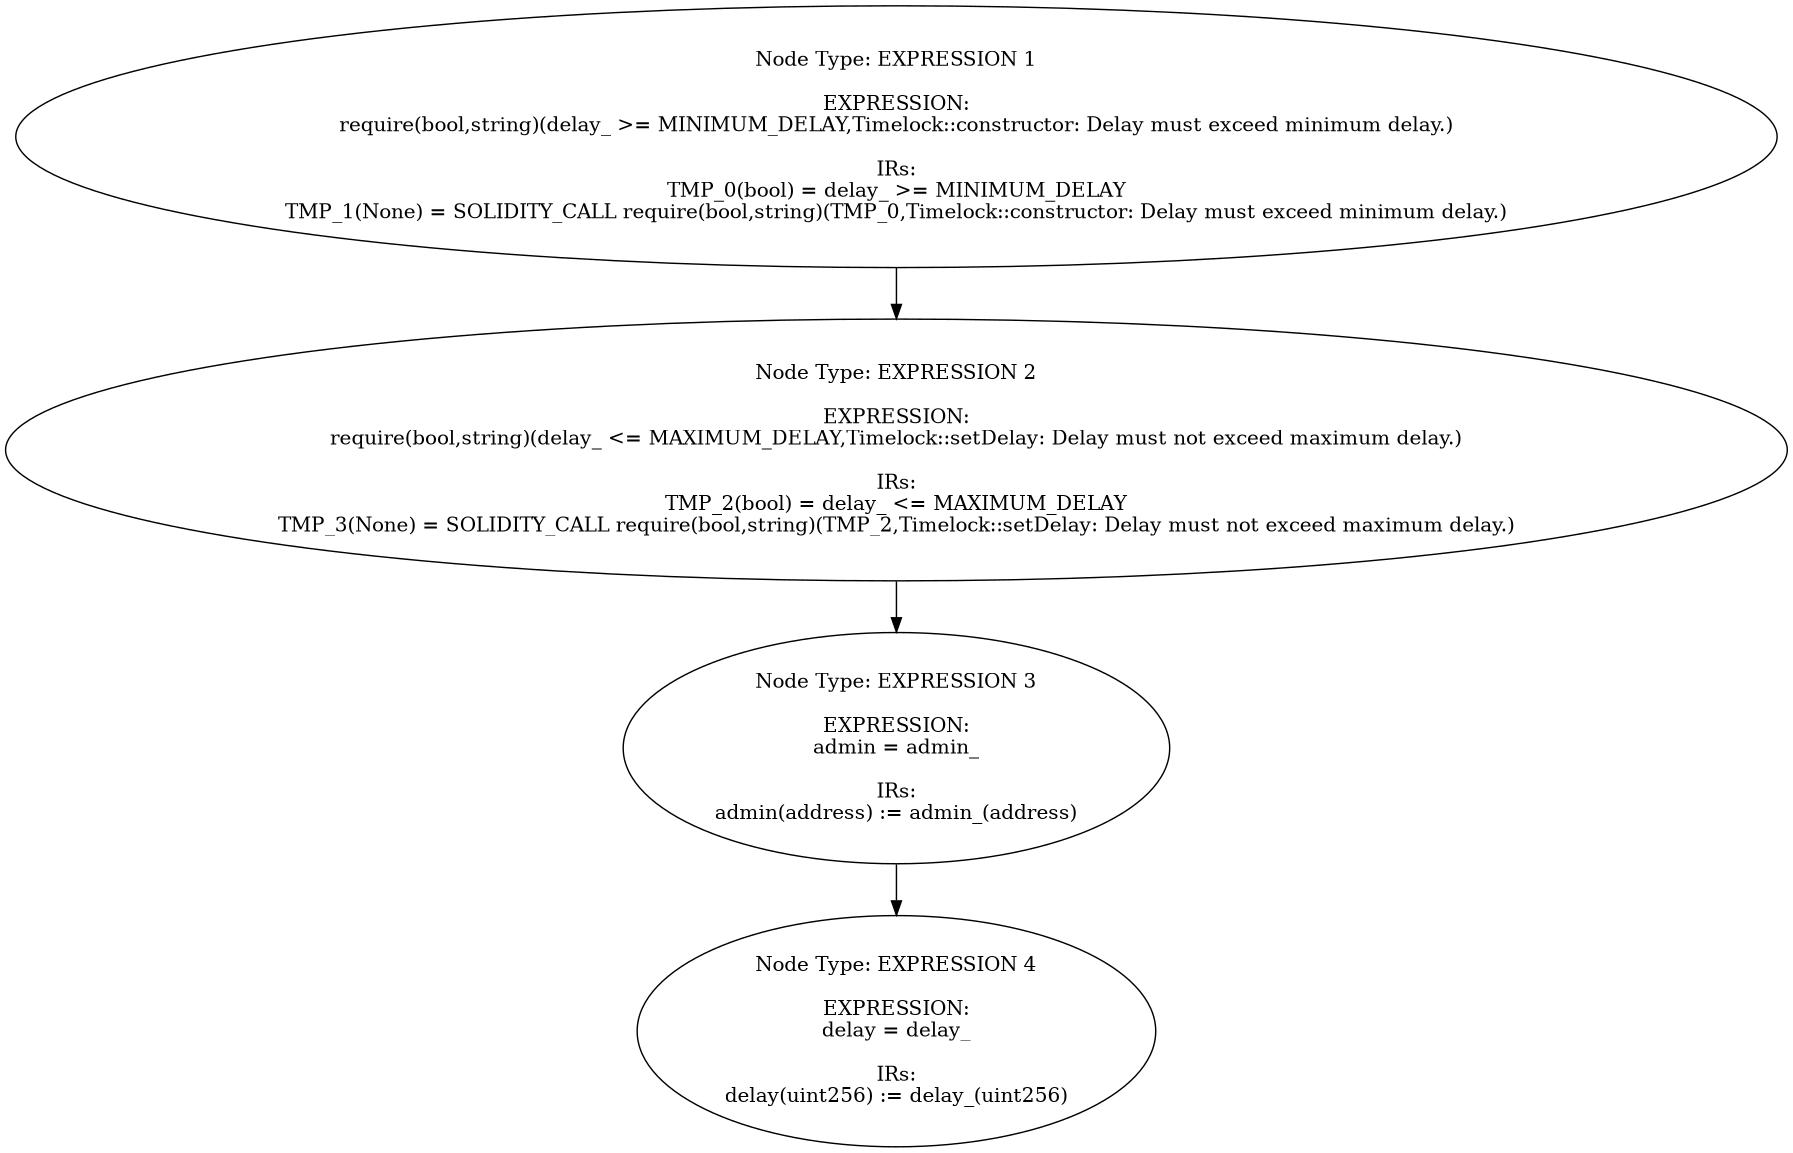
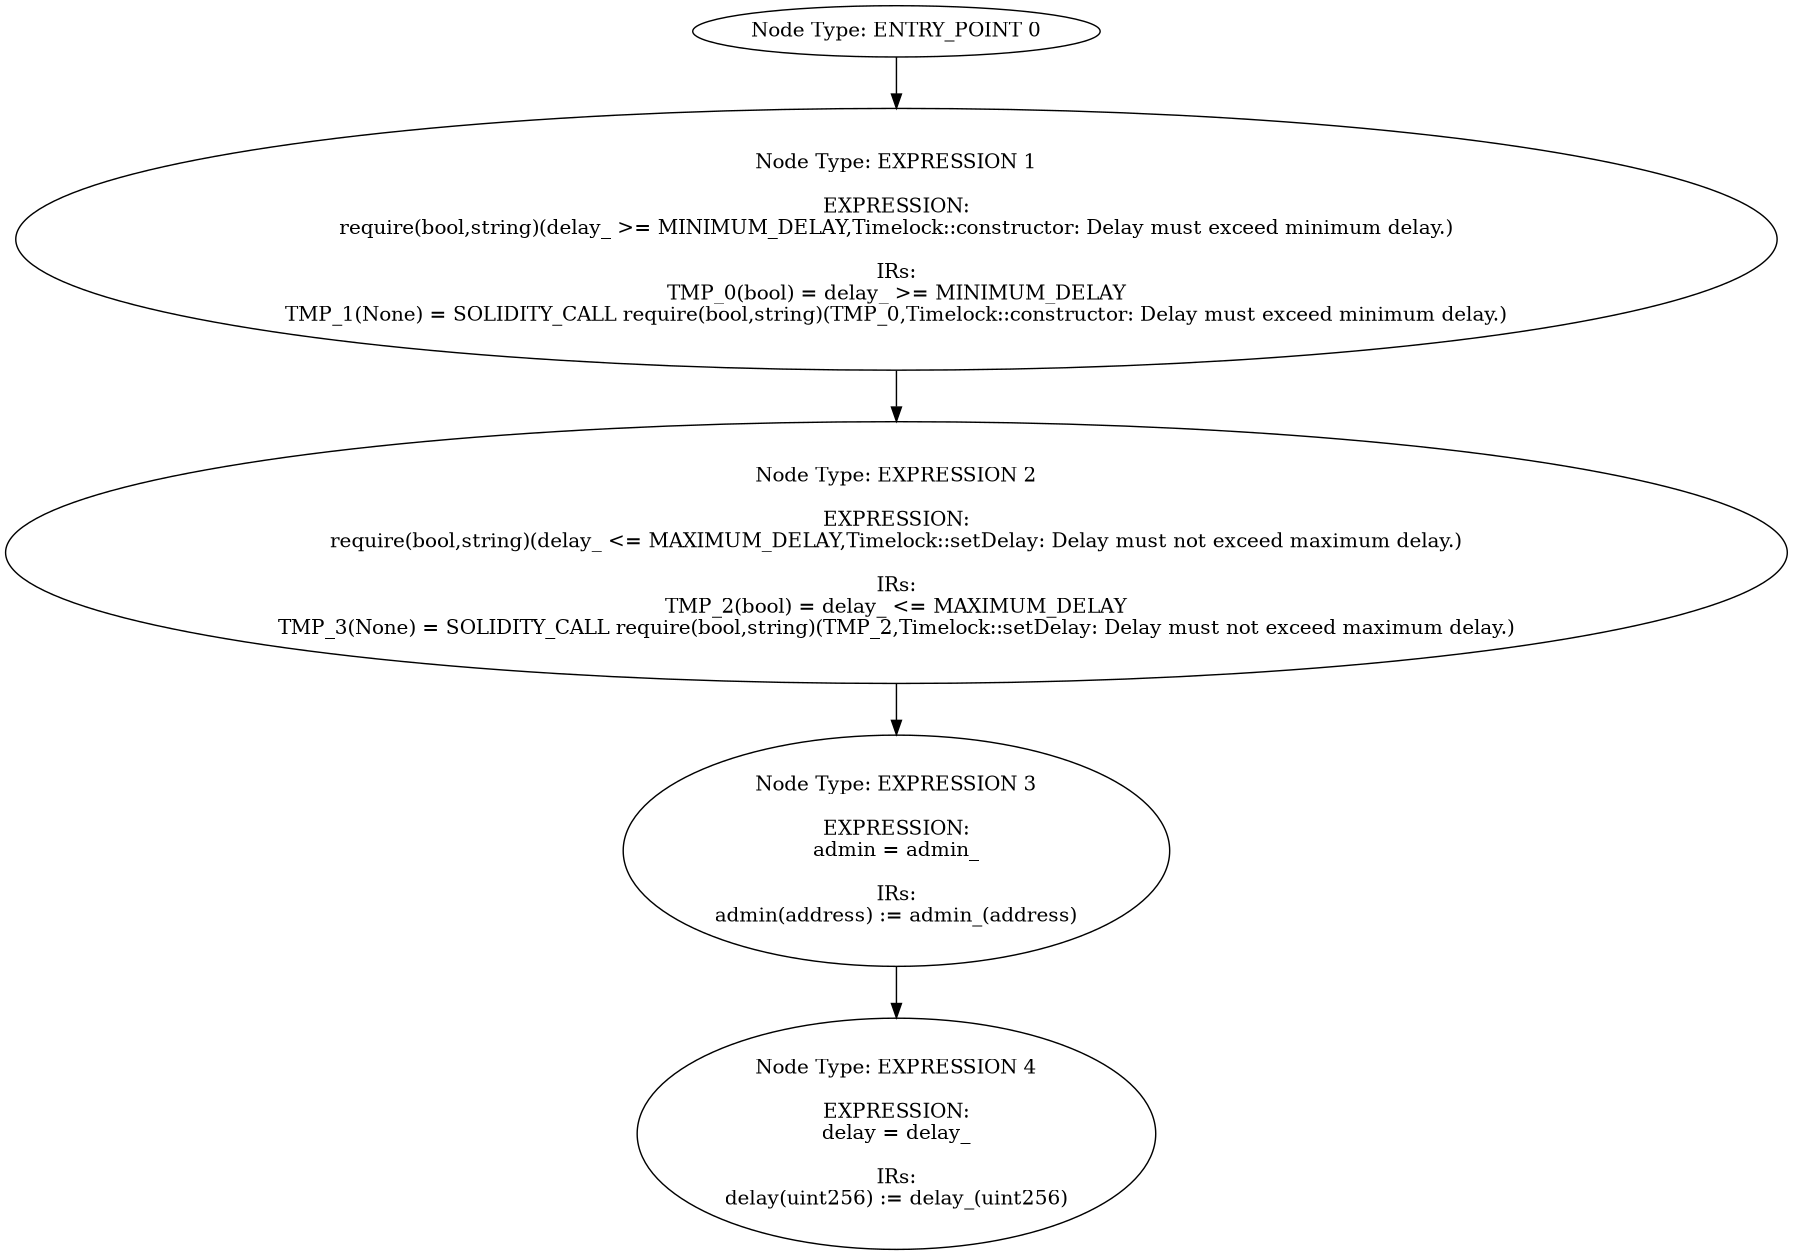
node "Node Type: ENTRY_POINT 0": added
